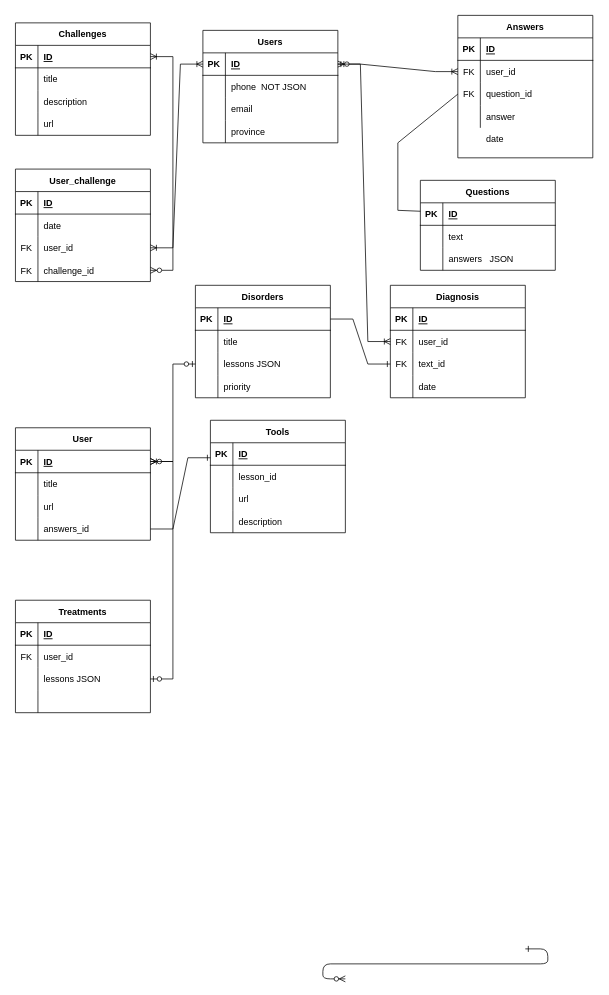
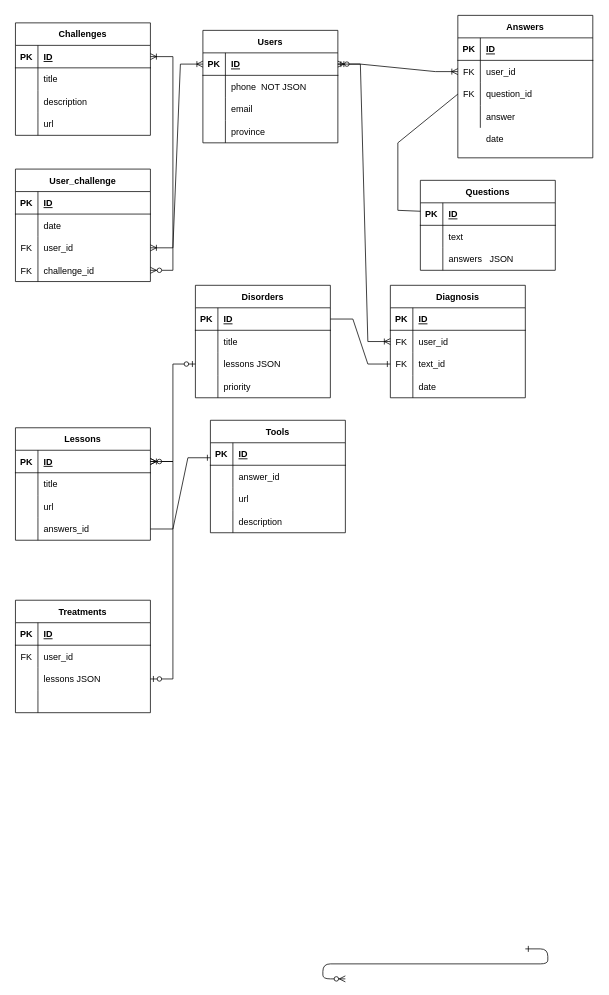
node "User": label "User" -> "Lessons"
node "lesson_id": label "lesson_id" -> "answer_id"
